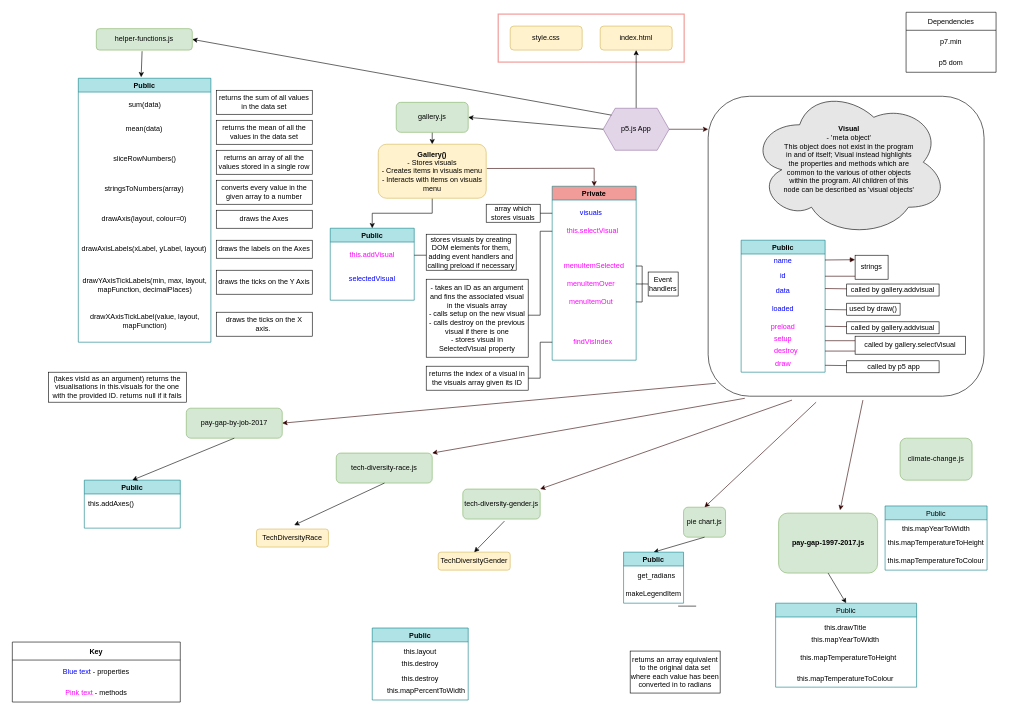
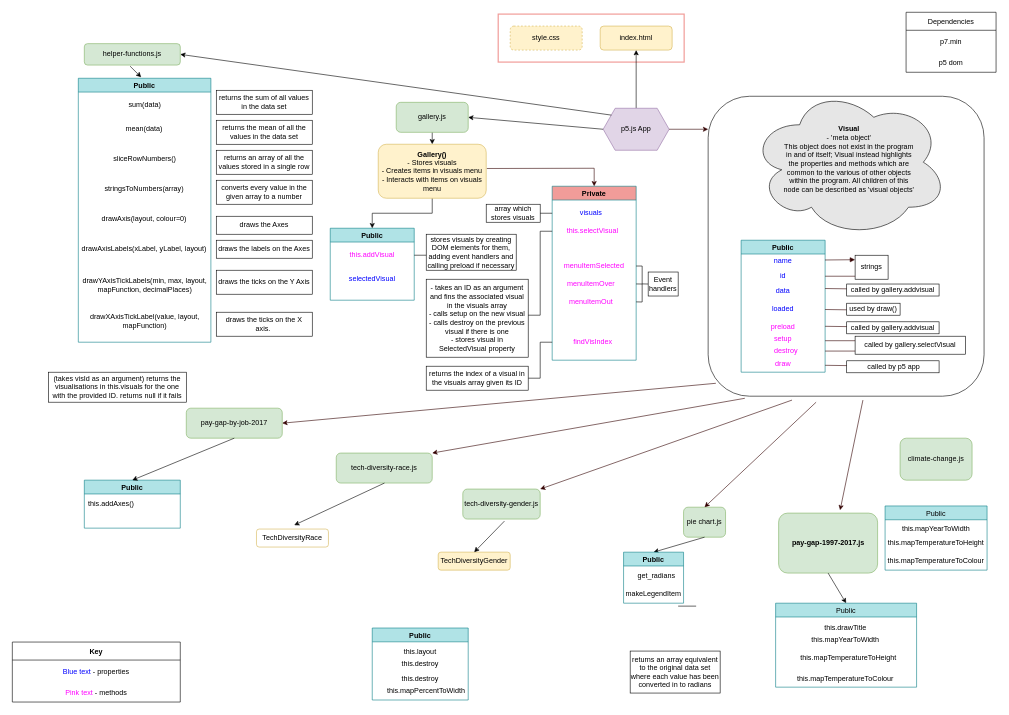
node "style.css": style solid -> dashed
node "helper-functions.js": moved (144, 39) -> (132, 54)
node "draws the Axes": moved (264, 219) -> (264, 225)
node "TechDiversityRace": fillcolor #fff2cc -> #ffffff
